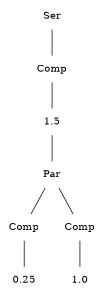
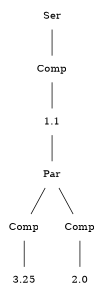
node "1.5": label "1.5" -> "1.1"
node "0.25": label "0.25" -> "3.25"
node "1.0": label "1.0" -> "2.0"
